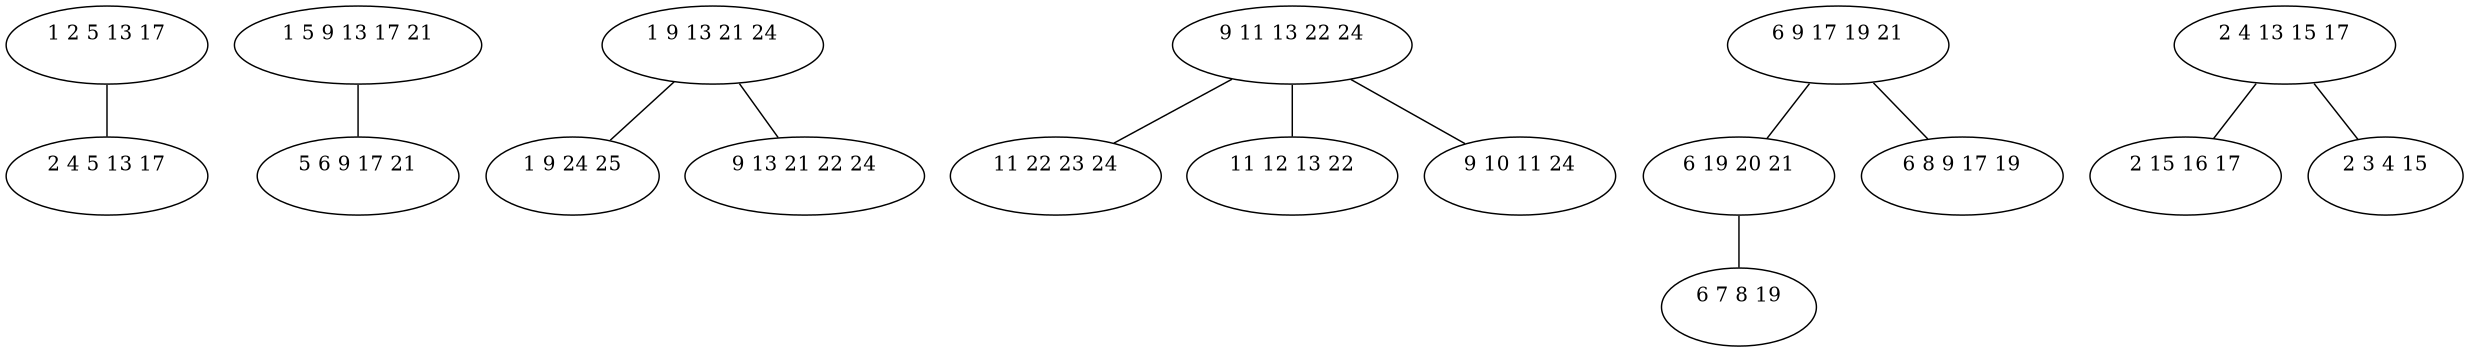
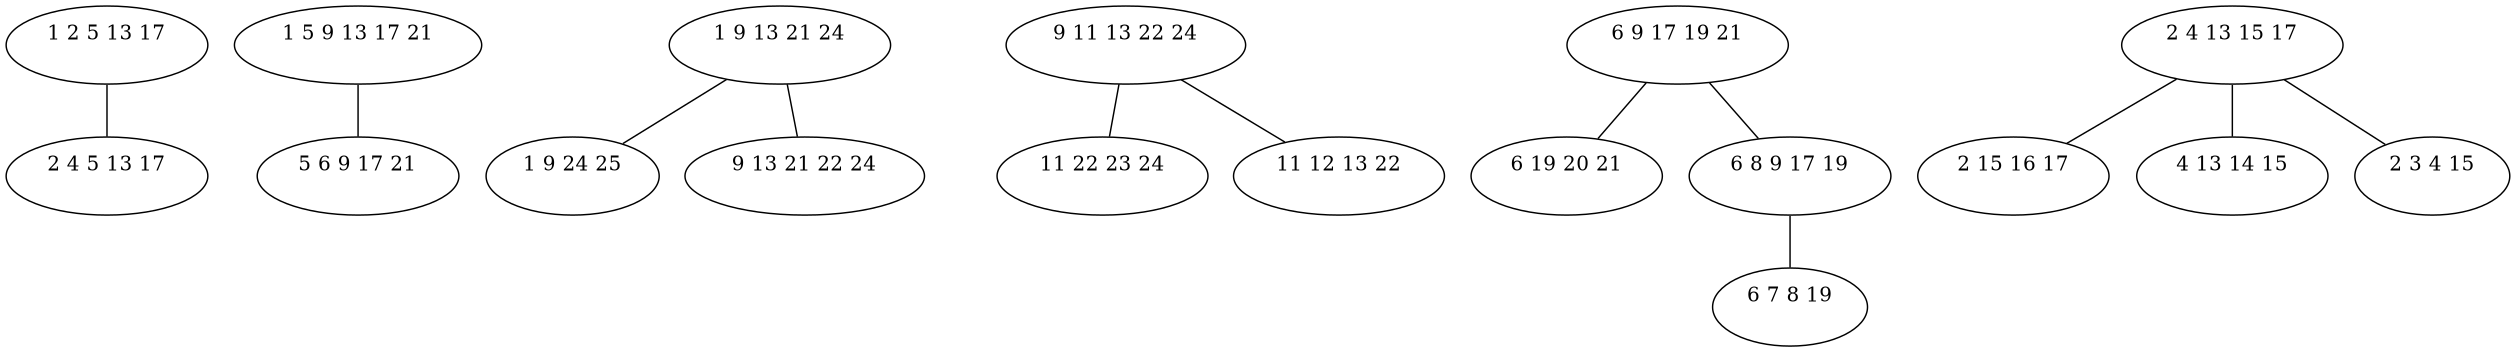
node "9 10 11 24": removed
node "4 13 14 15": added
edge "6 19 20 21" -- "6 7 8 19": now "6 8 9 17 19" -- "6 7 8 19"
